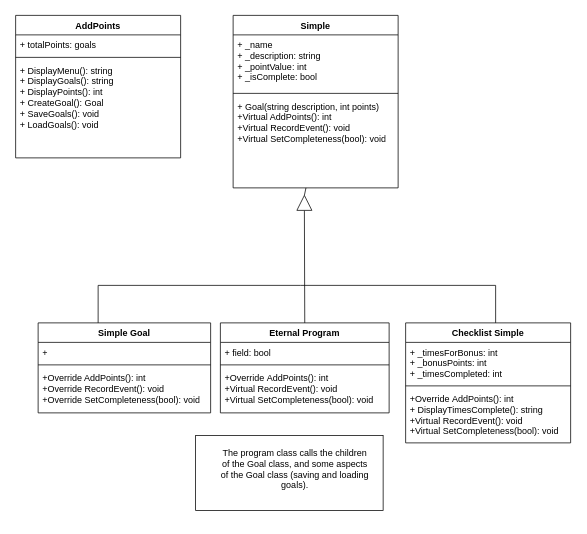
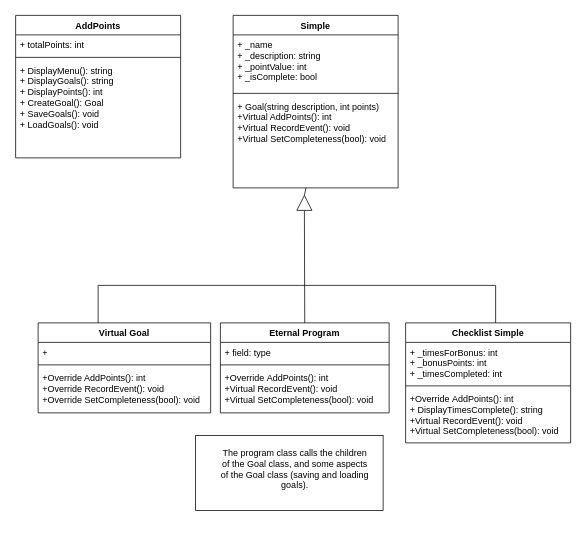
node "+ totalPoints: goals": label "+ totalPoints: goals" -> "+ totalPoints: int"
node "Simple Goal": label "Simple Goal" -> "Virtual Goal"
node "+ field: bool": label "+ field: bool" -> "+ field: type"
